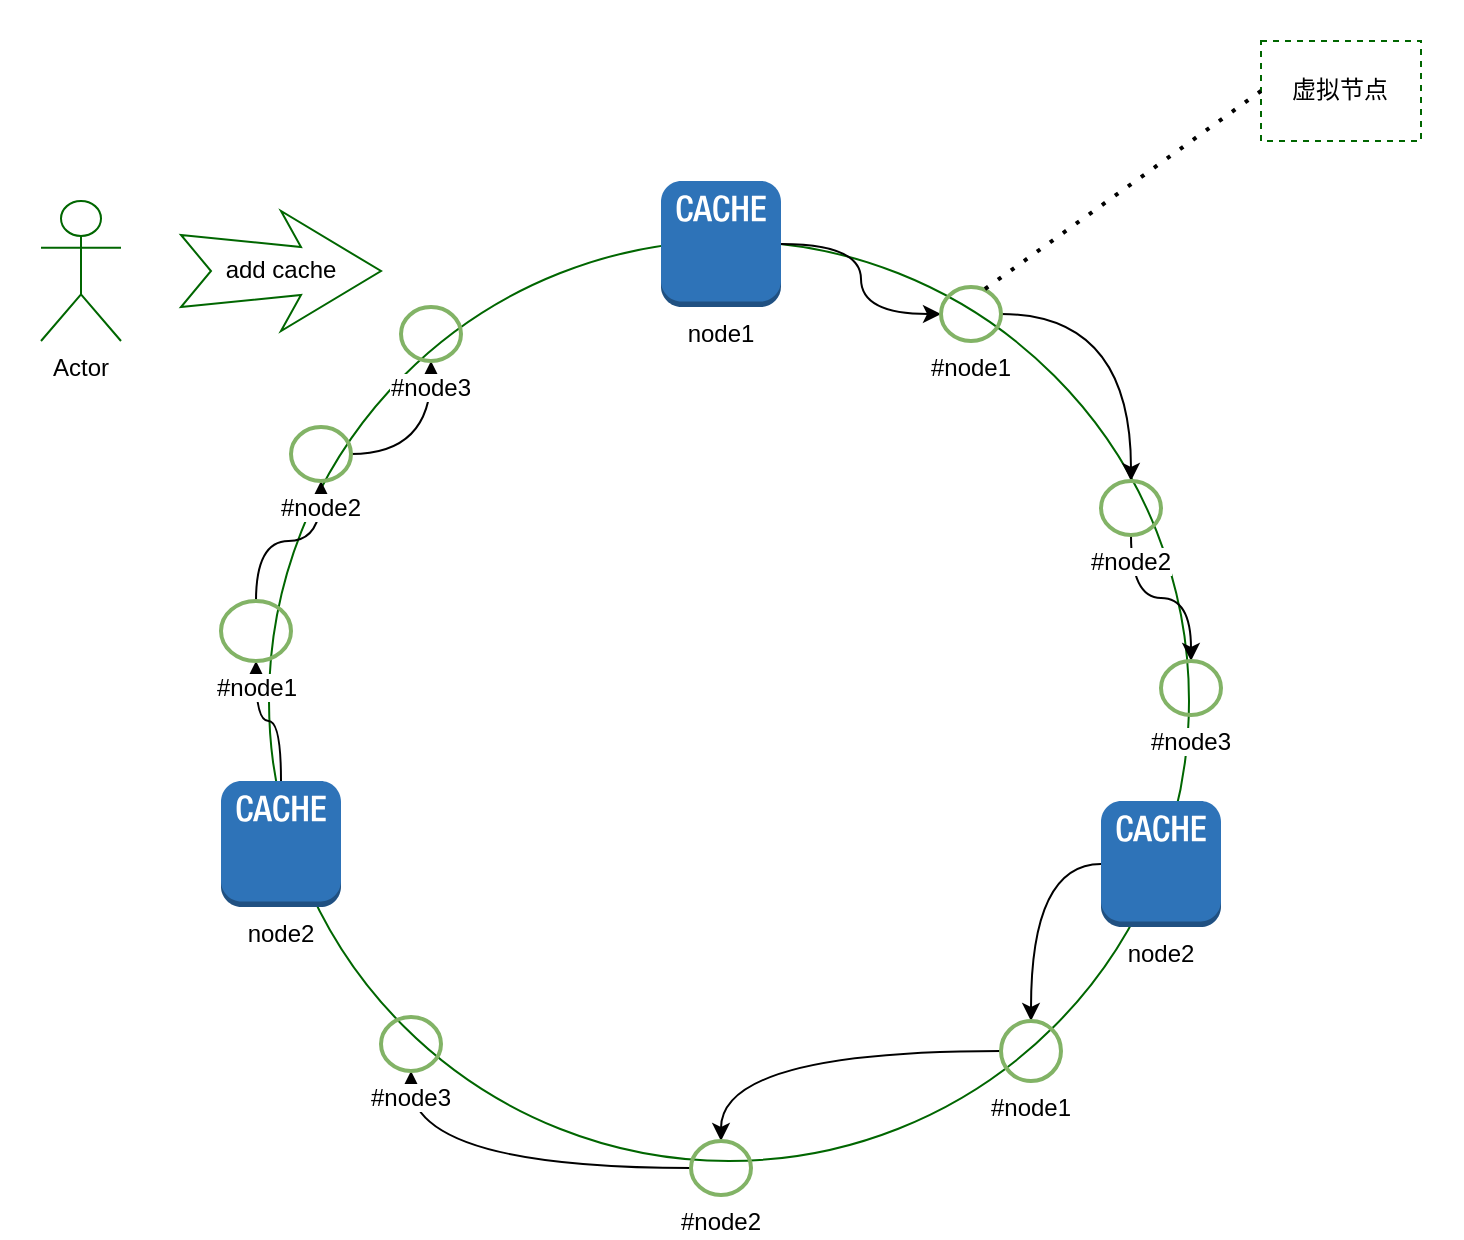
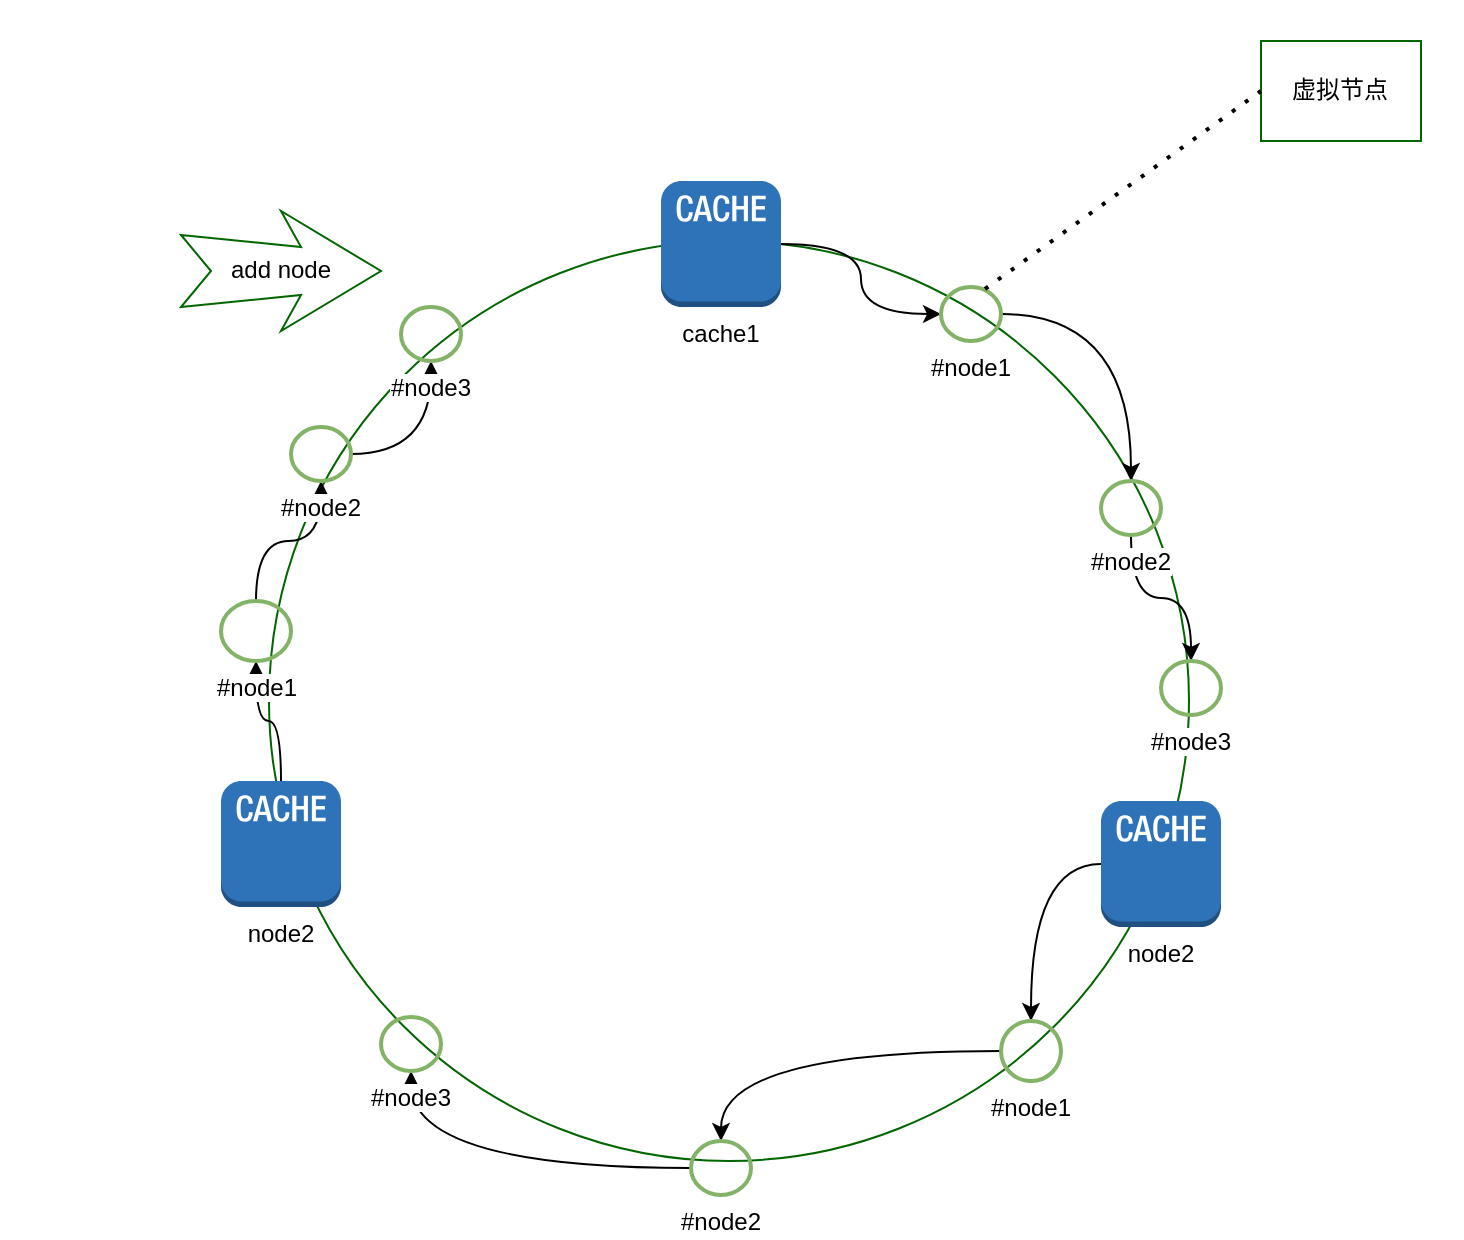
node "虚拟节点": style dashed -> solid
node "Actor": removed
node "add cache": label "add cache" -> "add node"
node "node1": label "node1" -> "cache1"
